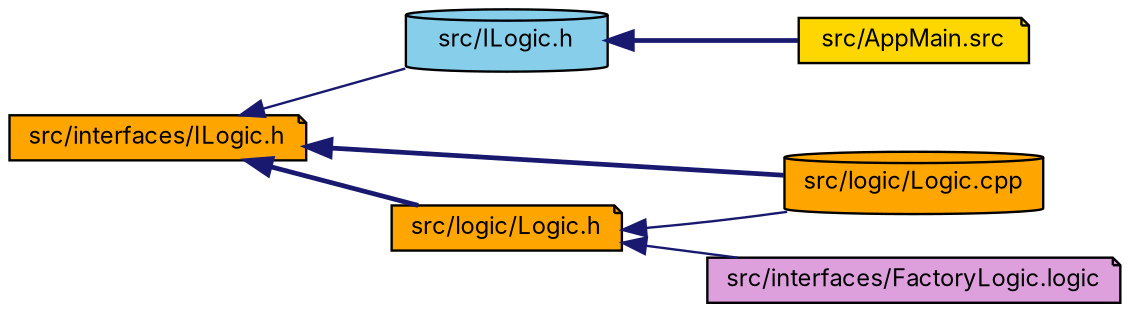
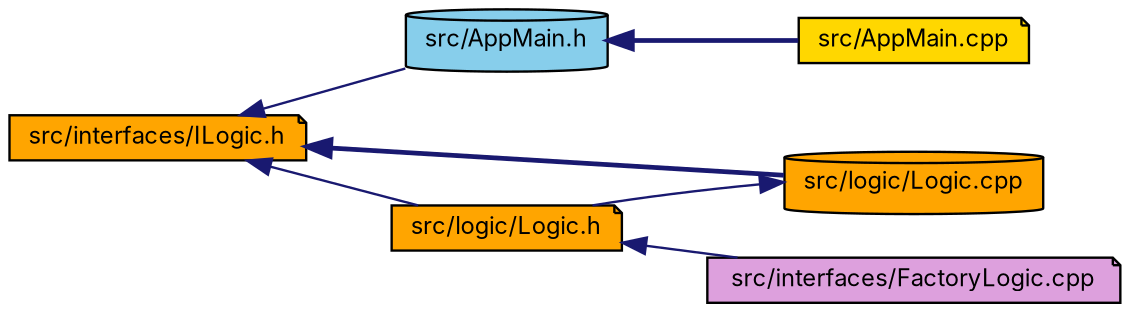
node "src/ILogic.h": label "src/ILogic.h" -> "src/AppMain.h"
node "src/AppMain.src": label "src/AppMain.src" -> "src/AppMain.cpp"
edge "src/logic/Logic.h" -> "src/interfaces/ILogic.h": style bold -> solid
edge "src/logic/Logic.cpp" -> "src/logic/Logic.h": reversed
node "src/interfaces/FactoryLogic.logic": label "src/interfaces/FactoryLogic.logic" -> "src/interfaces/FactoryLogic.cpp"
